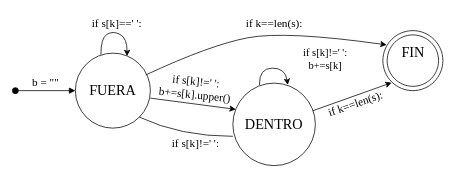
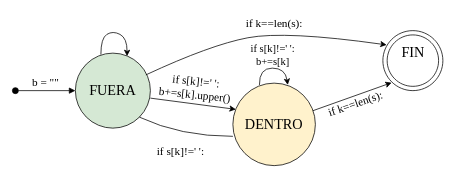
node "if s[k]==' ':": removed
node "if s[k]!=' ': b+=s[k]": moved (325, 59) -> (273, 55)
node "FUERA": fillcolor #ffffff -> #d5e8d4
node "DENTRO": fillcolor #ffffff -> #fff2cc
node "if s[k]!=' ':": moved (195, 143) -> (180, 150)
